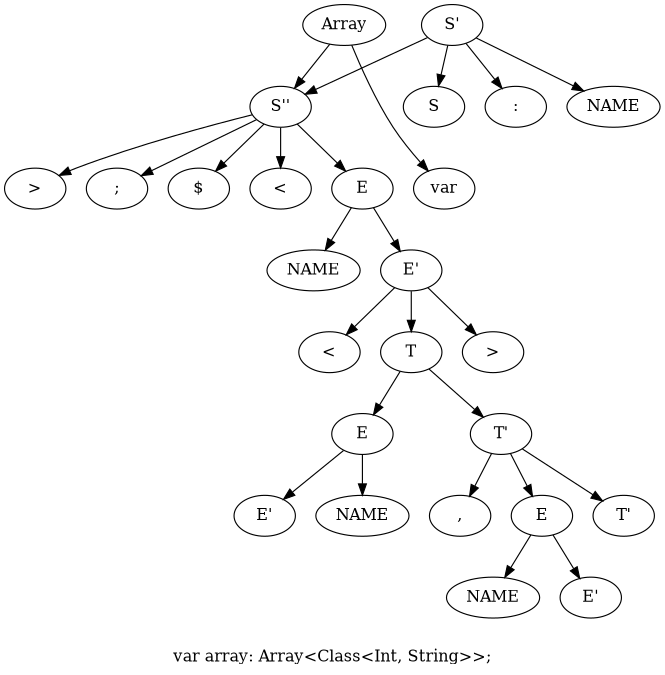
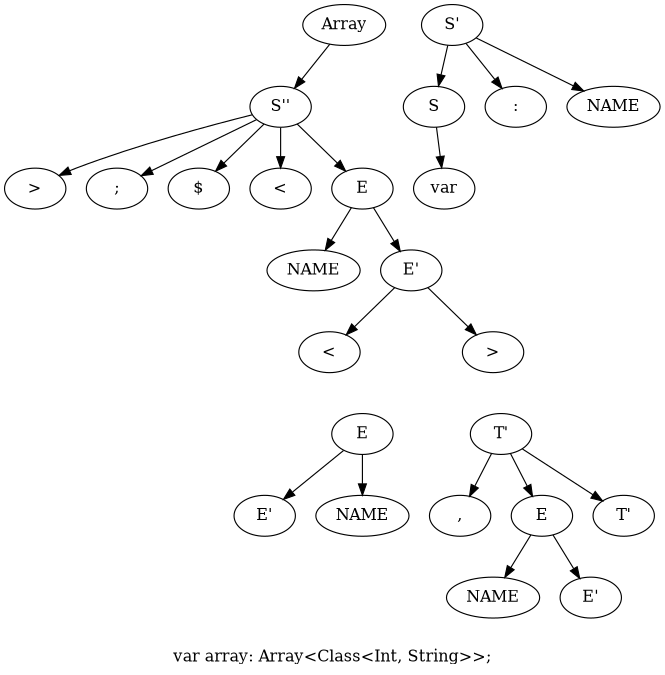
edge "S'" -> "S''": removed
edge "Array" -> "var": now "S" -> "var"
node "T": removed
